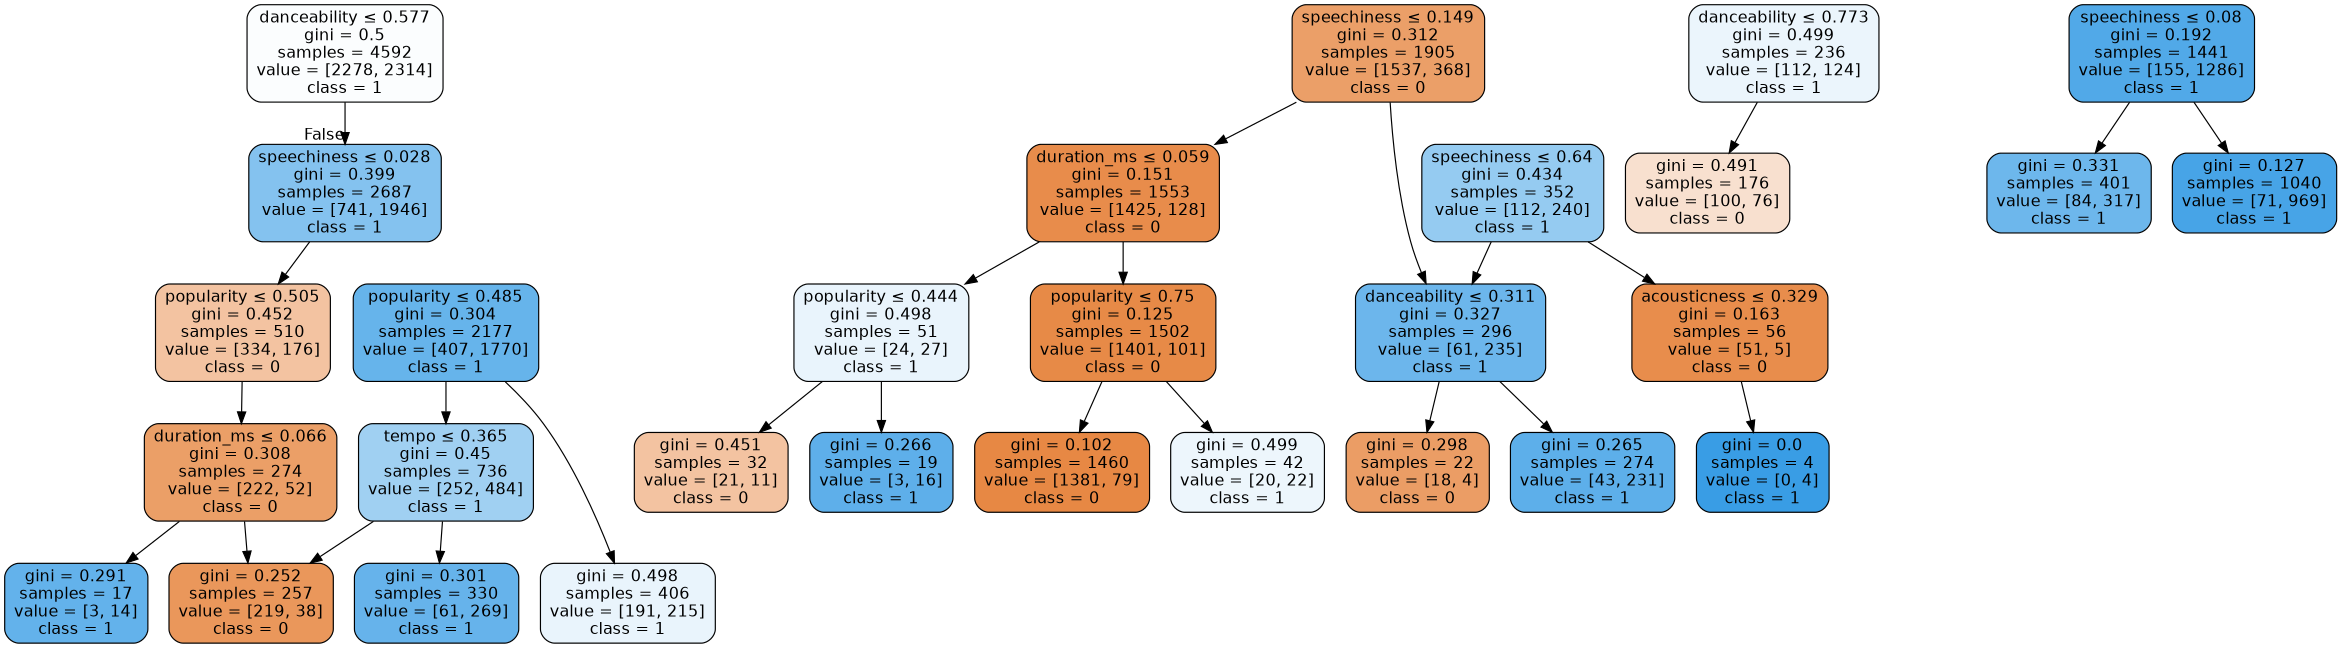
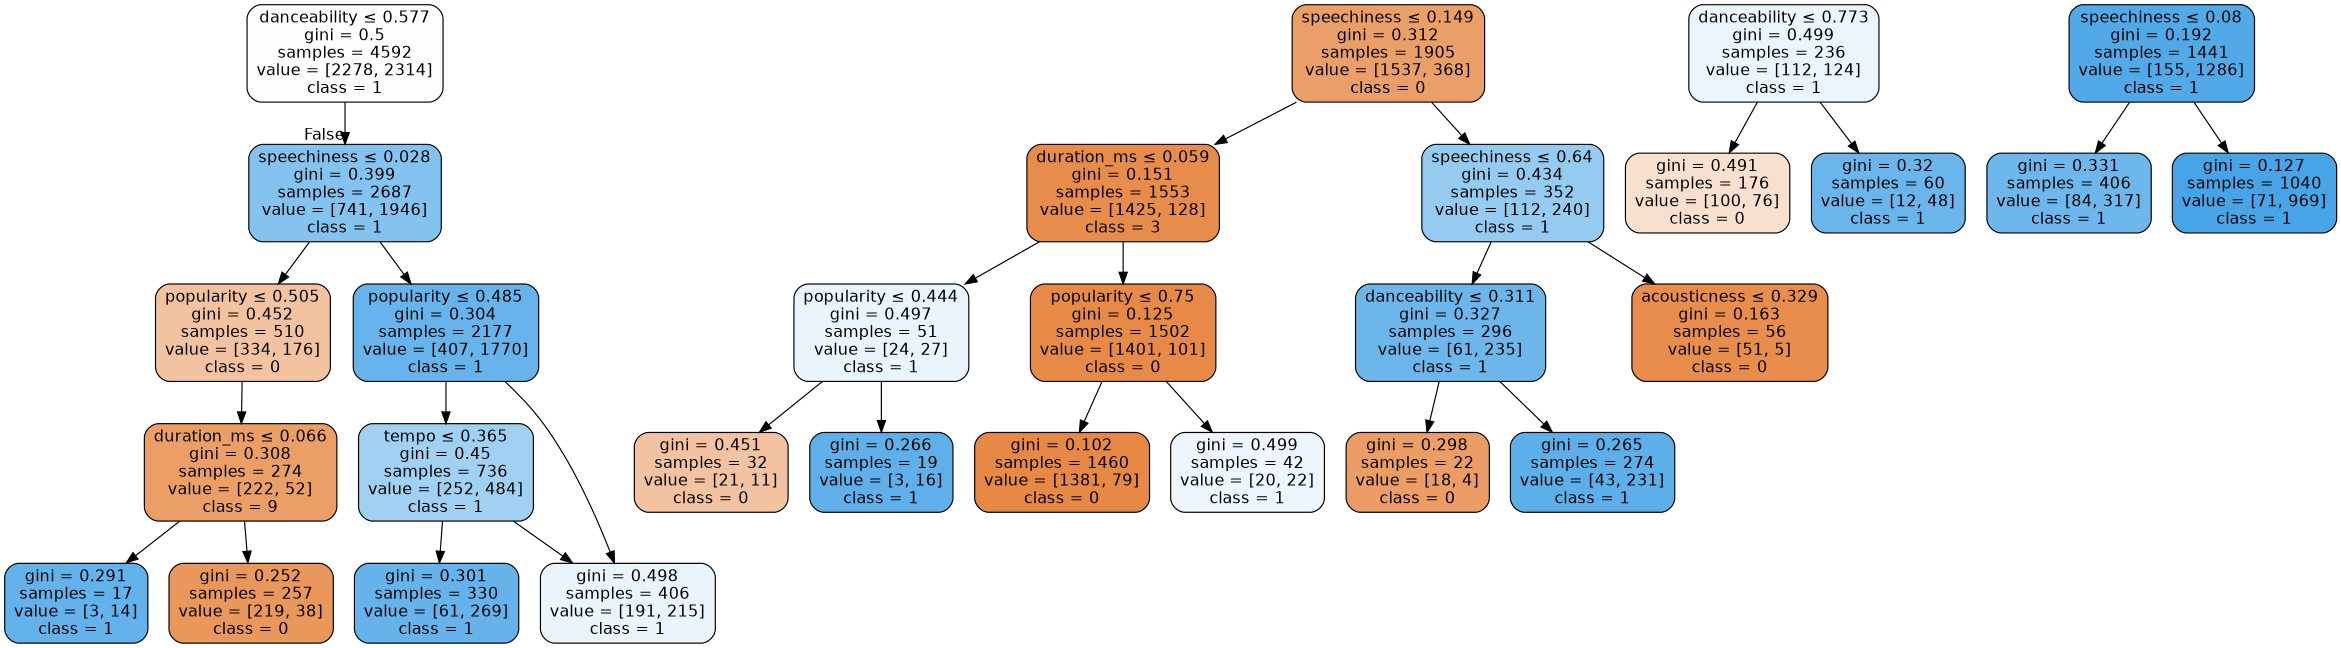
node "gini = 0.331": text "samples = 401" -> "samples = 406"
edge "speechiness ≤ 0.149" -> "danceability ≤ 0.311": now "speechiness ≤ 0.149" -> "speechiness ≤ 0.64"
node "gini = 0.32": added
node "duration_ms ≤ 0.059": text "class = 0" -> "class = 3"
edge "speechiness ≤ 0.028" -> "popularity ≤ 0.485": added
node "popularity ≤ 0.444": text "gini = 0.498" -> "gini = 0.497"
node "gini = 0.0": removed
node "duration_ms ≤ 0.066": text "class = 0" -> "class = 9"
edge "tempo ≤ 0.365" -> "gini = 0.252": now "tempo ≤ 0.365" -> "gini = 0.498"
